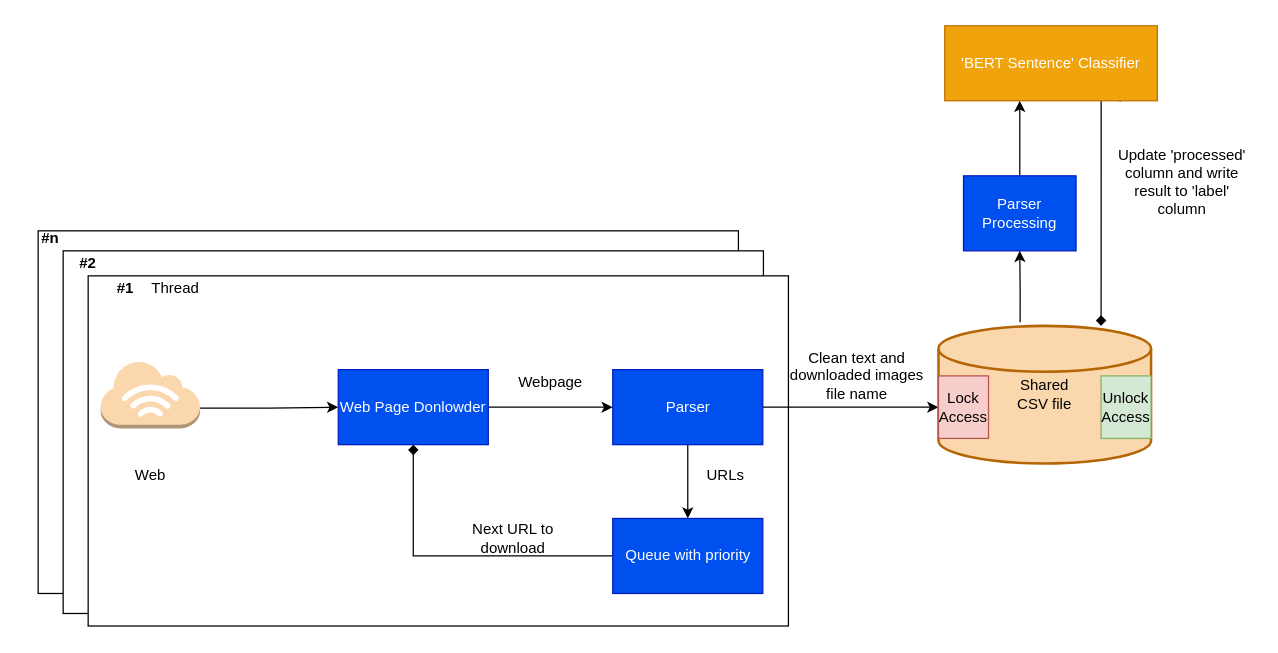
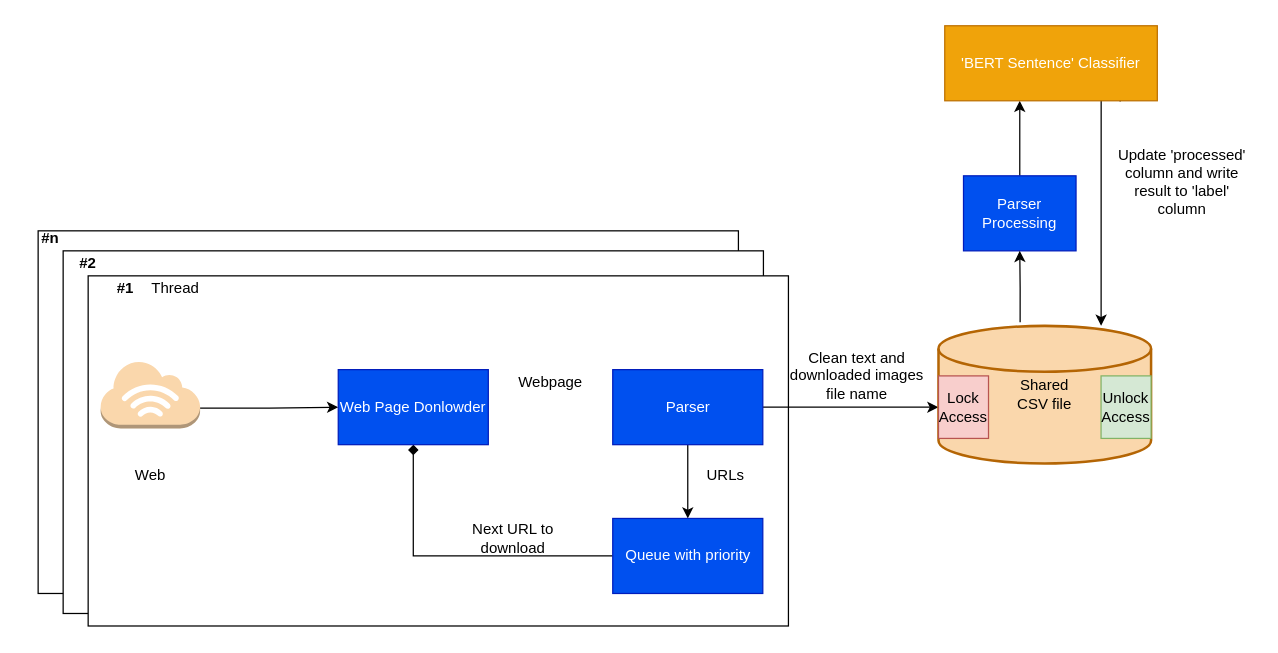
edge "'BERT Sentence' Classifier" -> "Shared CSV file": arrowhead diamond -> classic
edge "Web Page Donlowder" -> "Parser": removed
